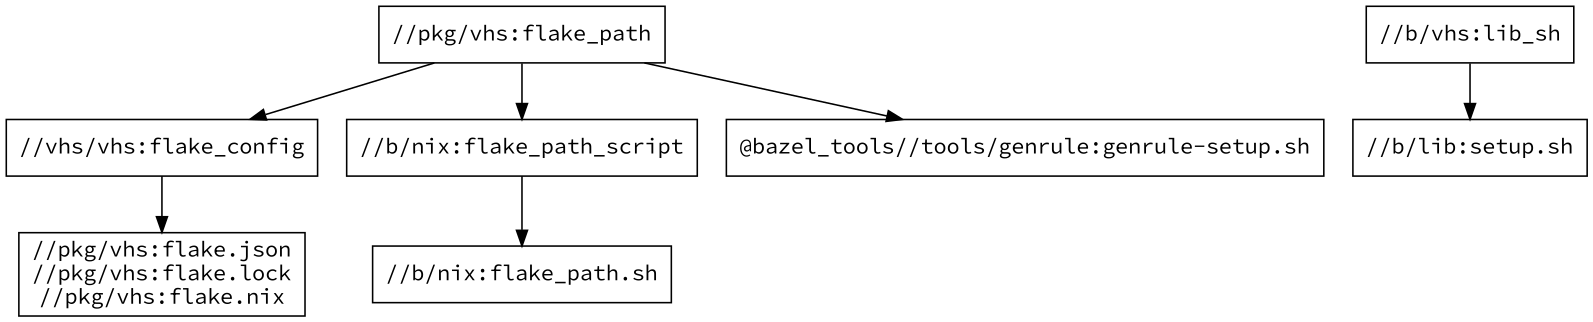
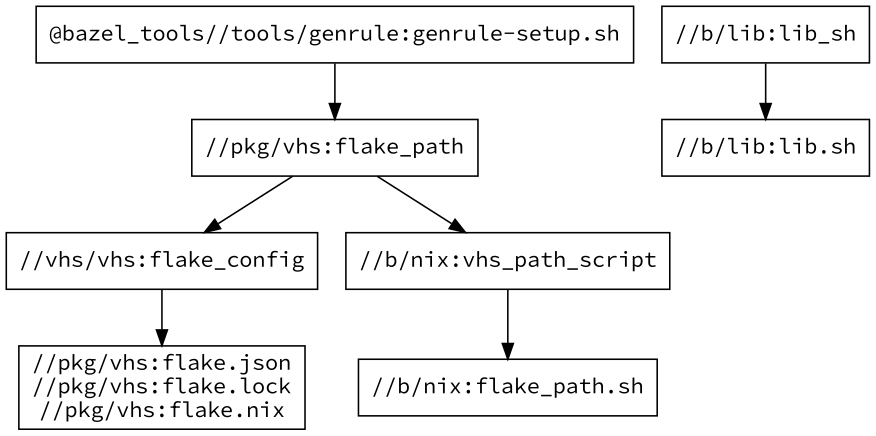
node "//b/vhs:lib_sh": label "//b/vhs:lib_sh" -> "//b/lib:lib_sh"
edge "//pkg/vhs:flake_path" -> "@bazel_tools//tools/genrule:genrule-setup.sh": reversed
node "//b/nix:flake_path_script": label "//b/nix:flake_path_script" -> "//b/nix:vhs_path_script"
node "//b/lib:setup.sh": label "//b/lib:setup.sh" -> "//b/lib:lib.sh"
